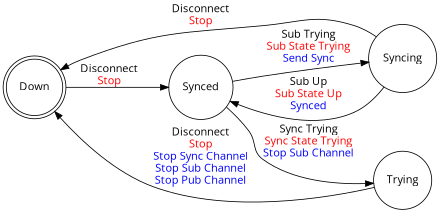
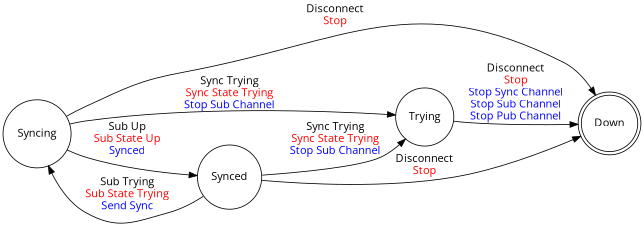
edge "Down" -> "Synced": reversed
edge "Syncing" -> "Trying": added, label "Sync Trying Sync State Trying Stop Sub Channel"
